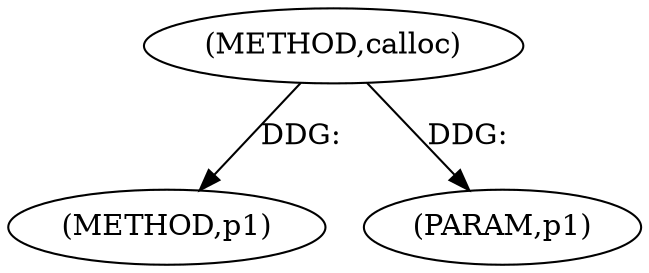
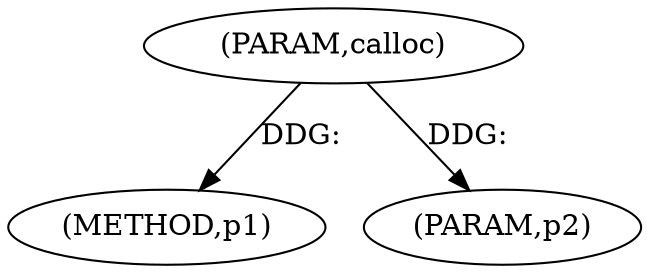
node "(METHOD,calloc)": label "(METHOD,calloc)" -> "(PARAM,calloc)"
node "(PARAM,p1)": label "(PARAM,p1)" -> "(PARAM,p2)"
